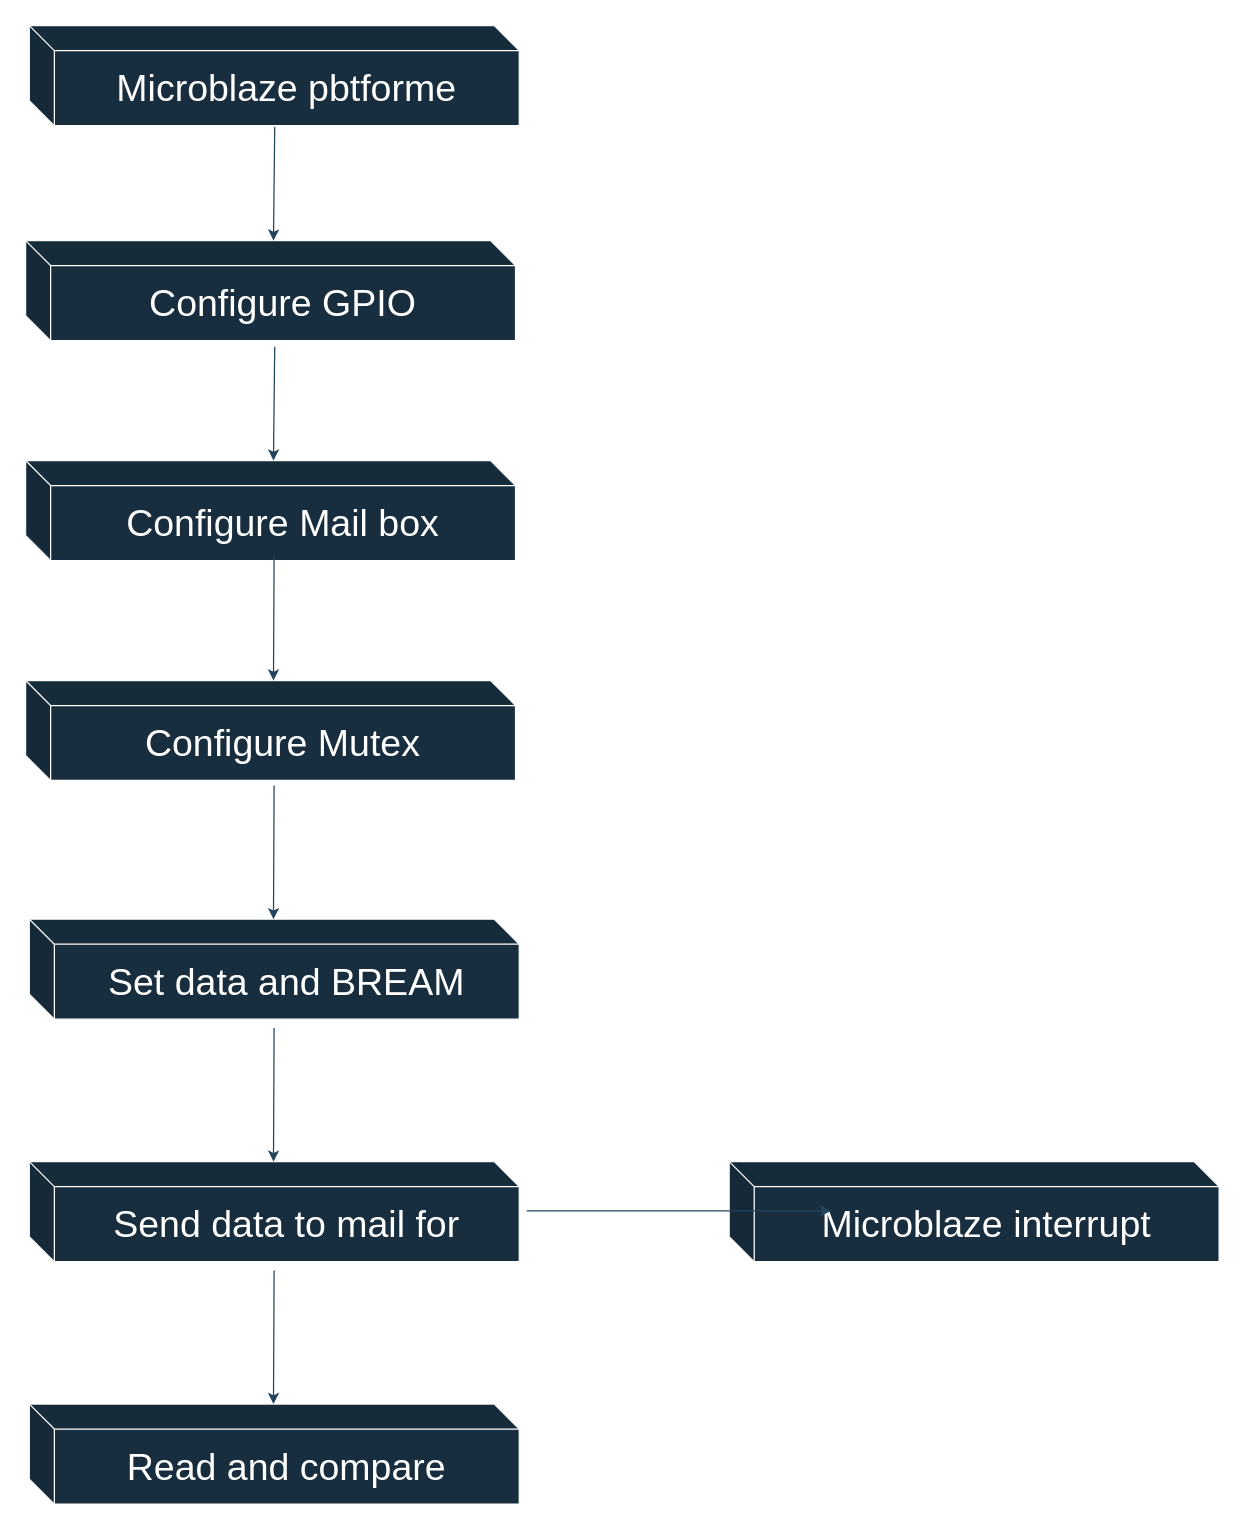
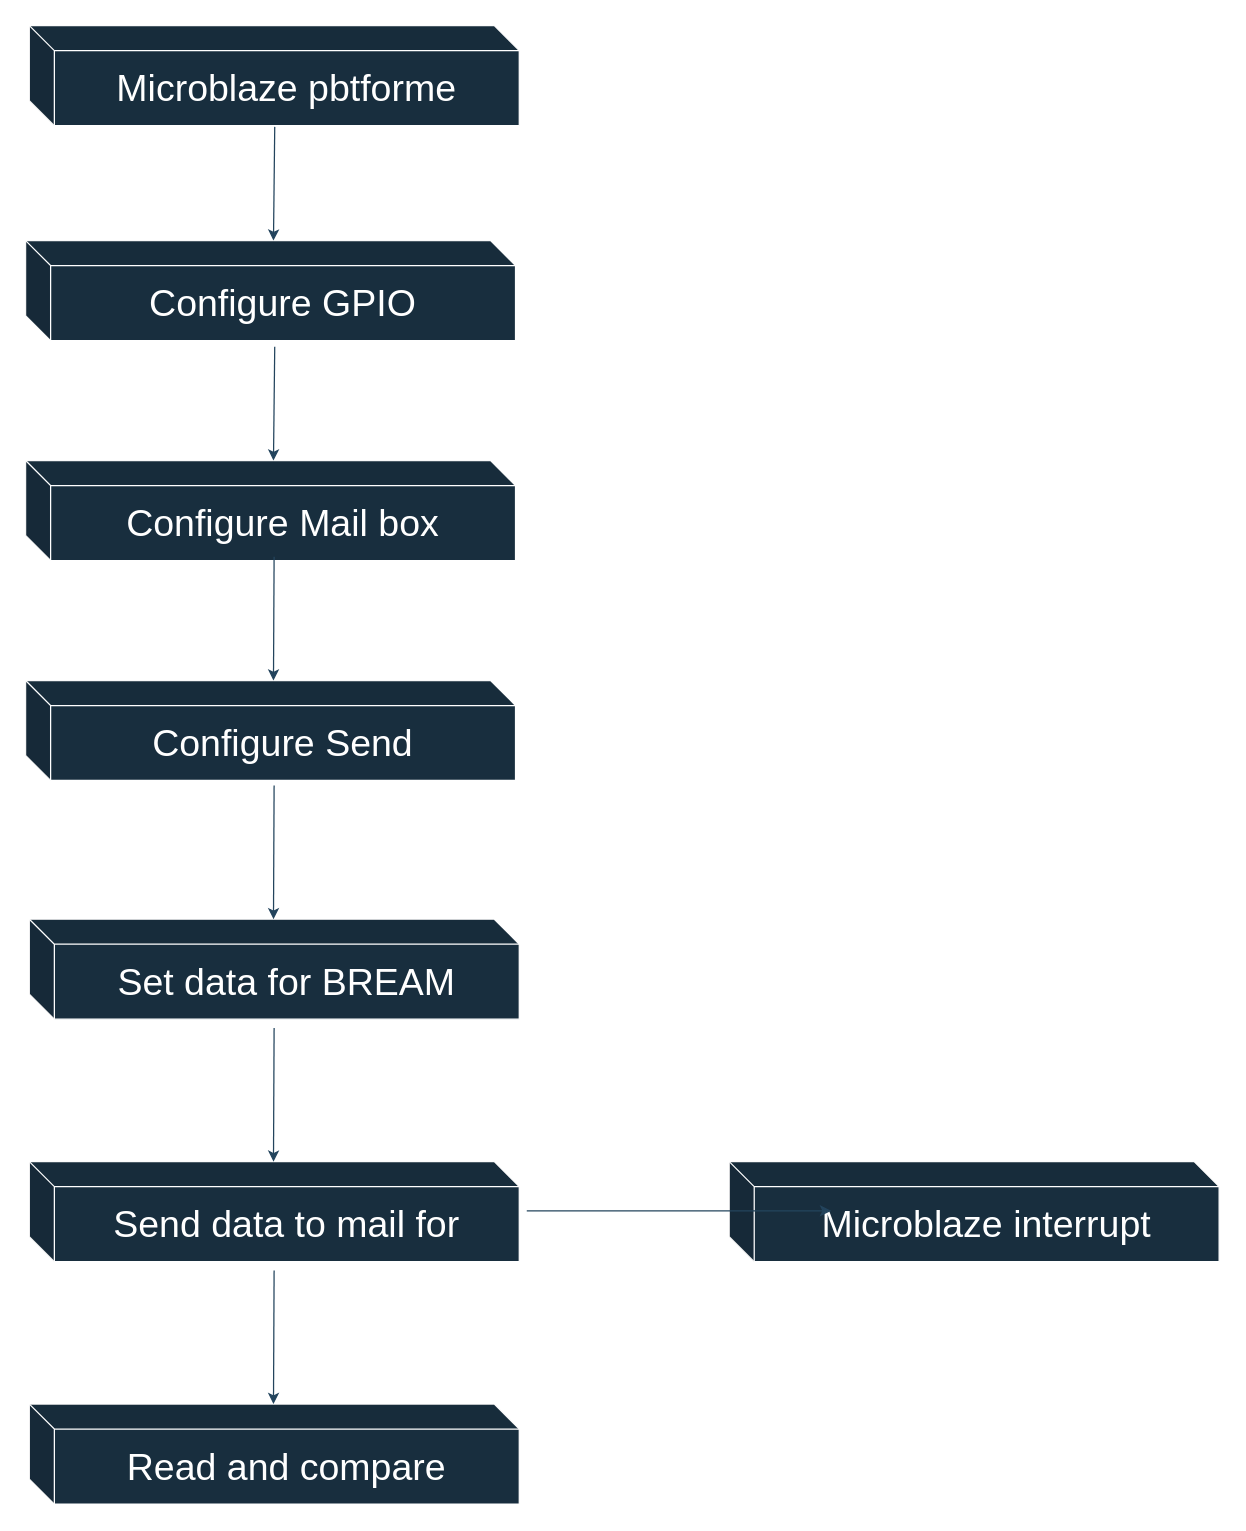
node "Configure Mutex": label "Configure Mutex" -> "Configure Send"
node "Set data and BREAM": label "Set data and BREAM" -> "Set data for BREAM"
